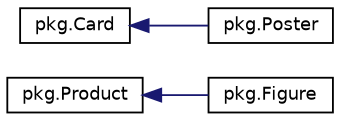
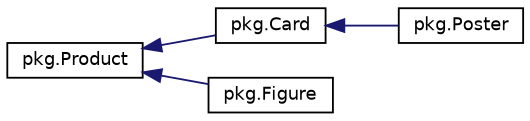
edge "pkg.Card" -> "pkg.Product": added
